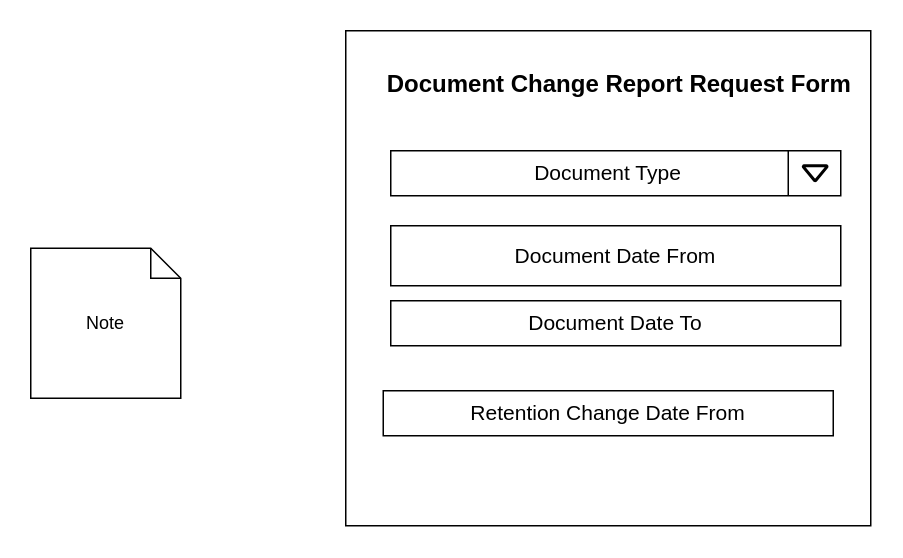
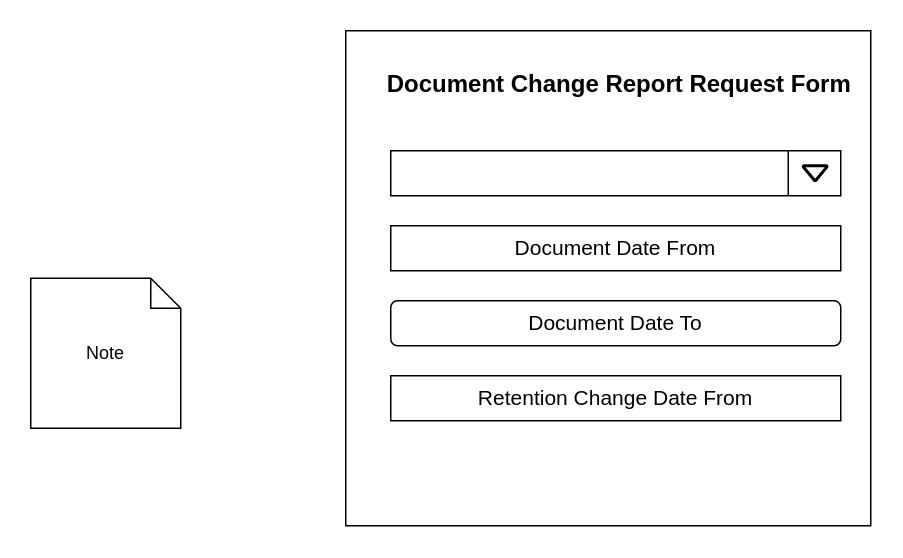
node "Document Type": removed
node "Document Date From": size 450x60 -> 450x45
node "Note": moved (106, 323) -> (106, 353)
node "Document Date To": shape rectangle -> rounded rectangle
node "Retention Change Date From": moved (608, 413) -> (616, 398)
